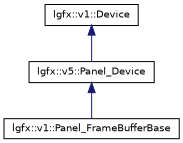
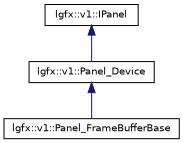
node "lgfx::v1::Device": label "lgfx::v1::Device" -> "lgfx::v1::IPanel"
node "lgfx::v5::Panel_Device": label "lgfx::v5::Panel_Device" -> "lgfx::v1::Panel_Device"
